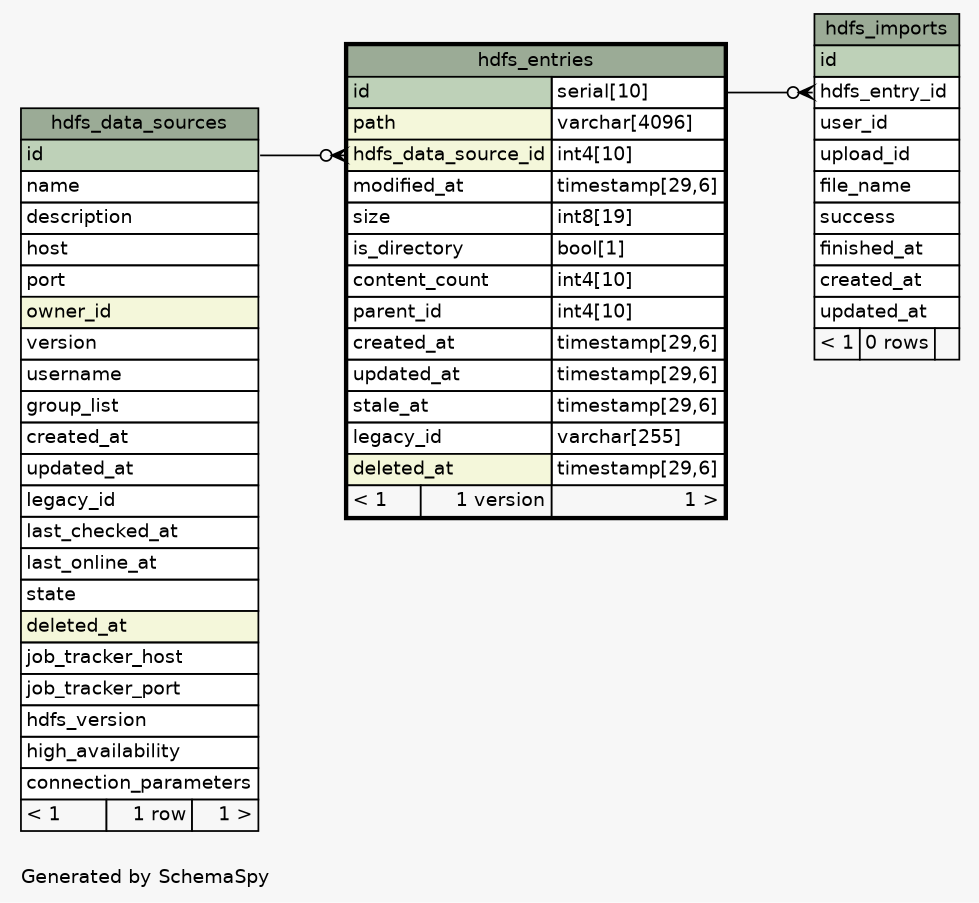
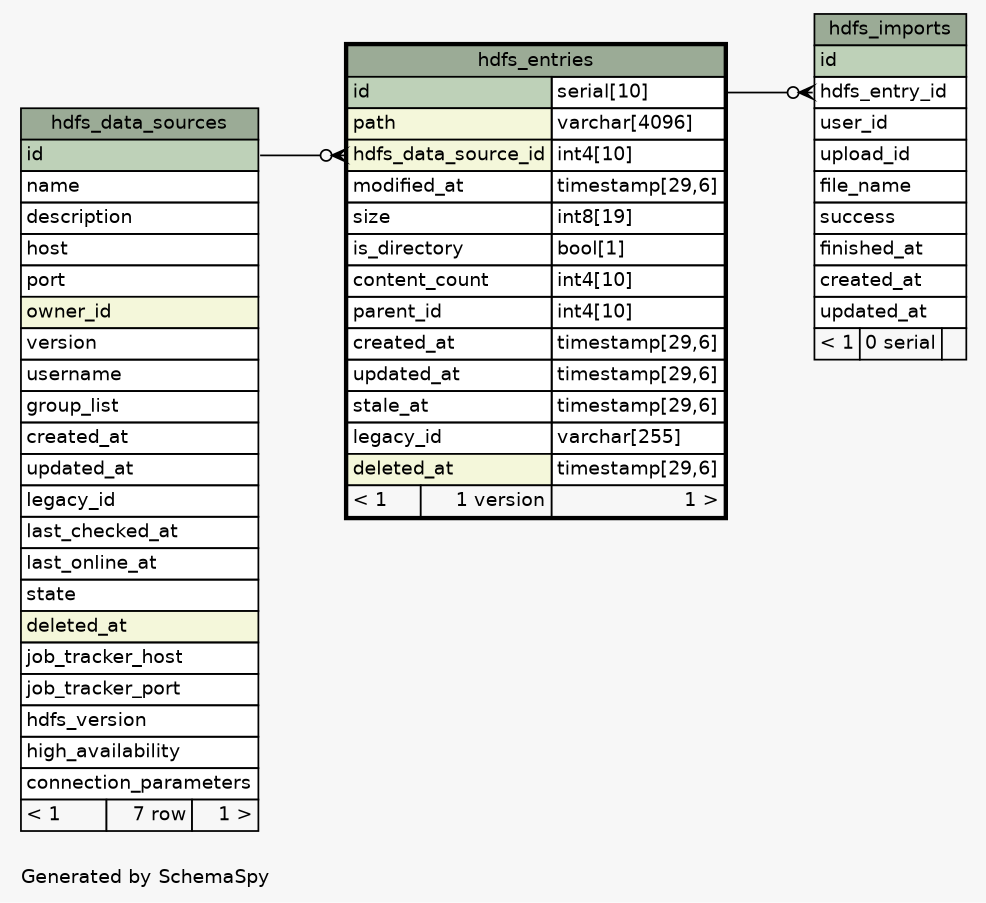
node "hdfs_imports": text "0 rows" -> "0 serial"
node "hdfs_data_sources": text "1 row" -> "7 row"
